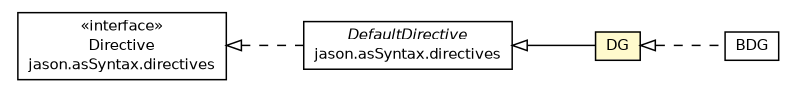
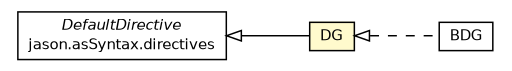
node "Directive": removed
